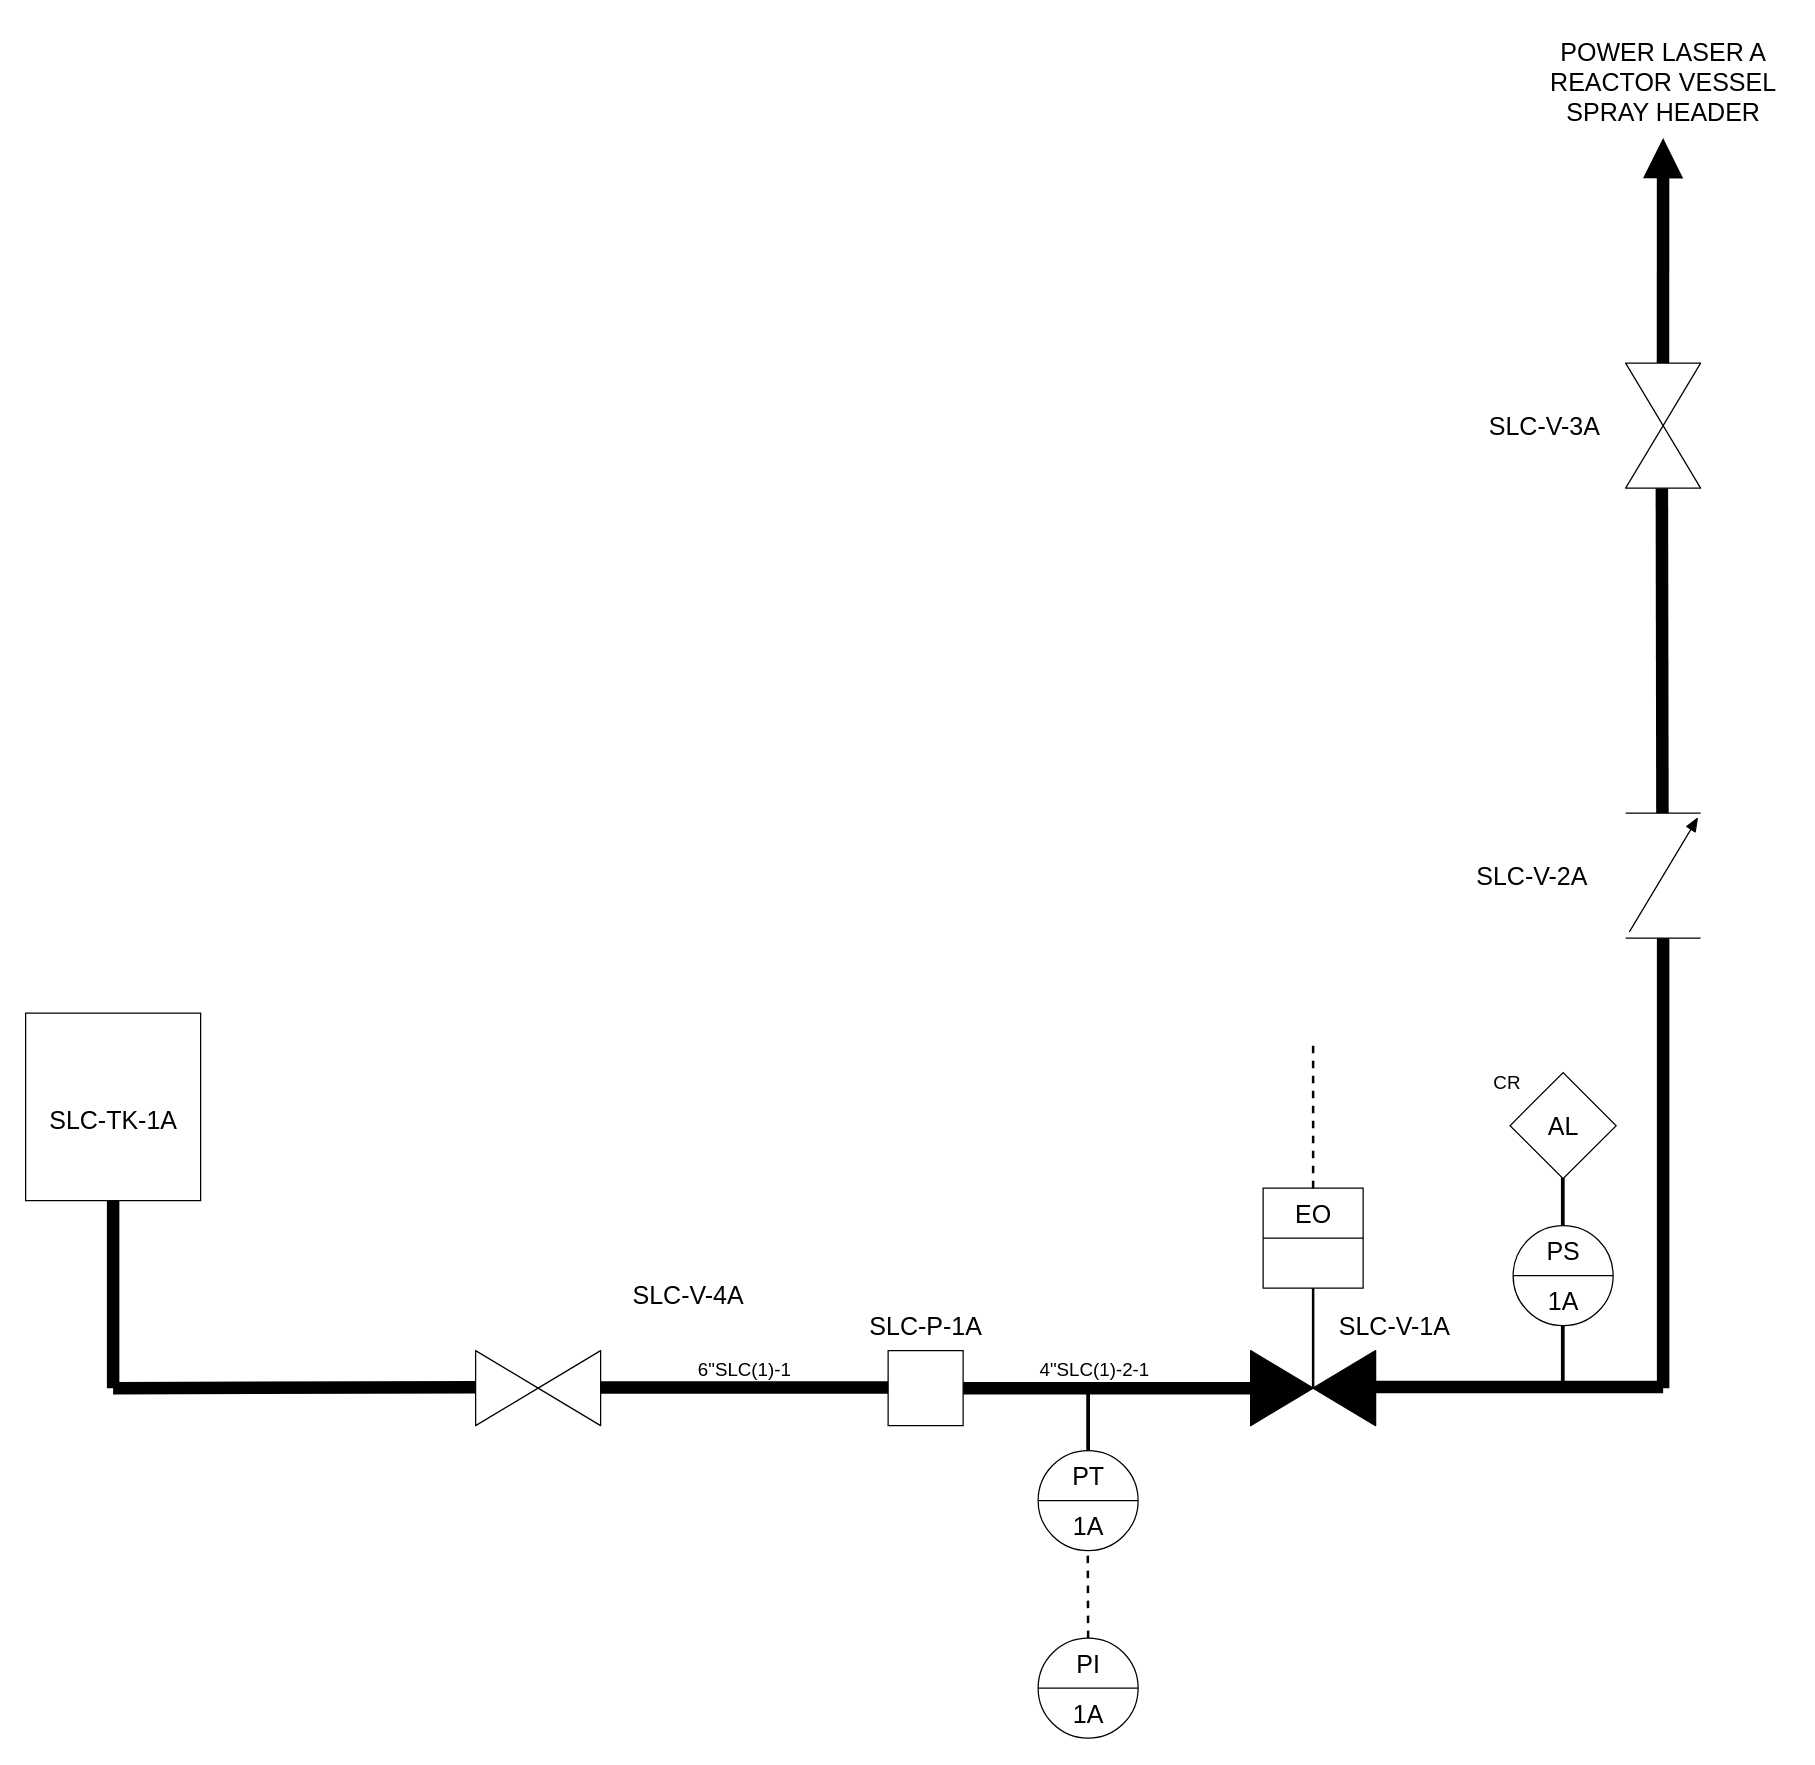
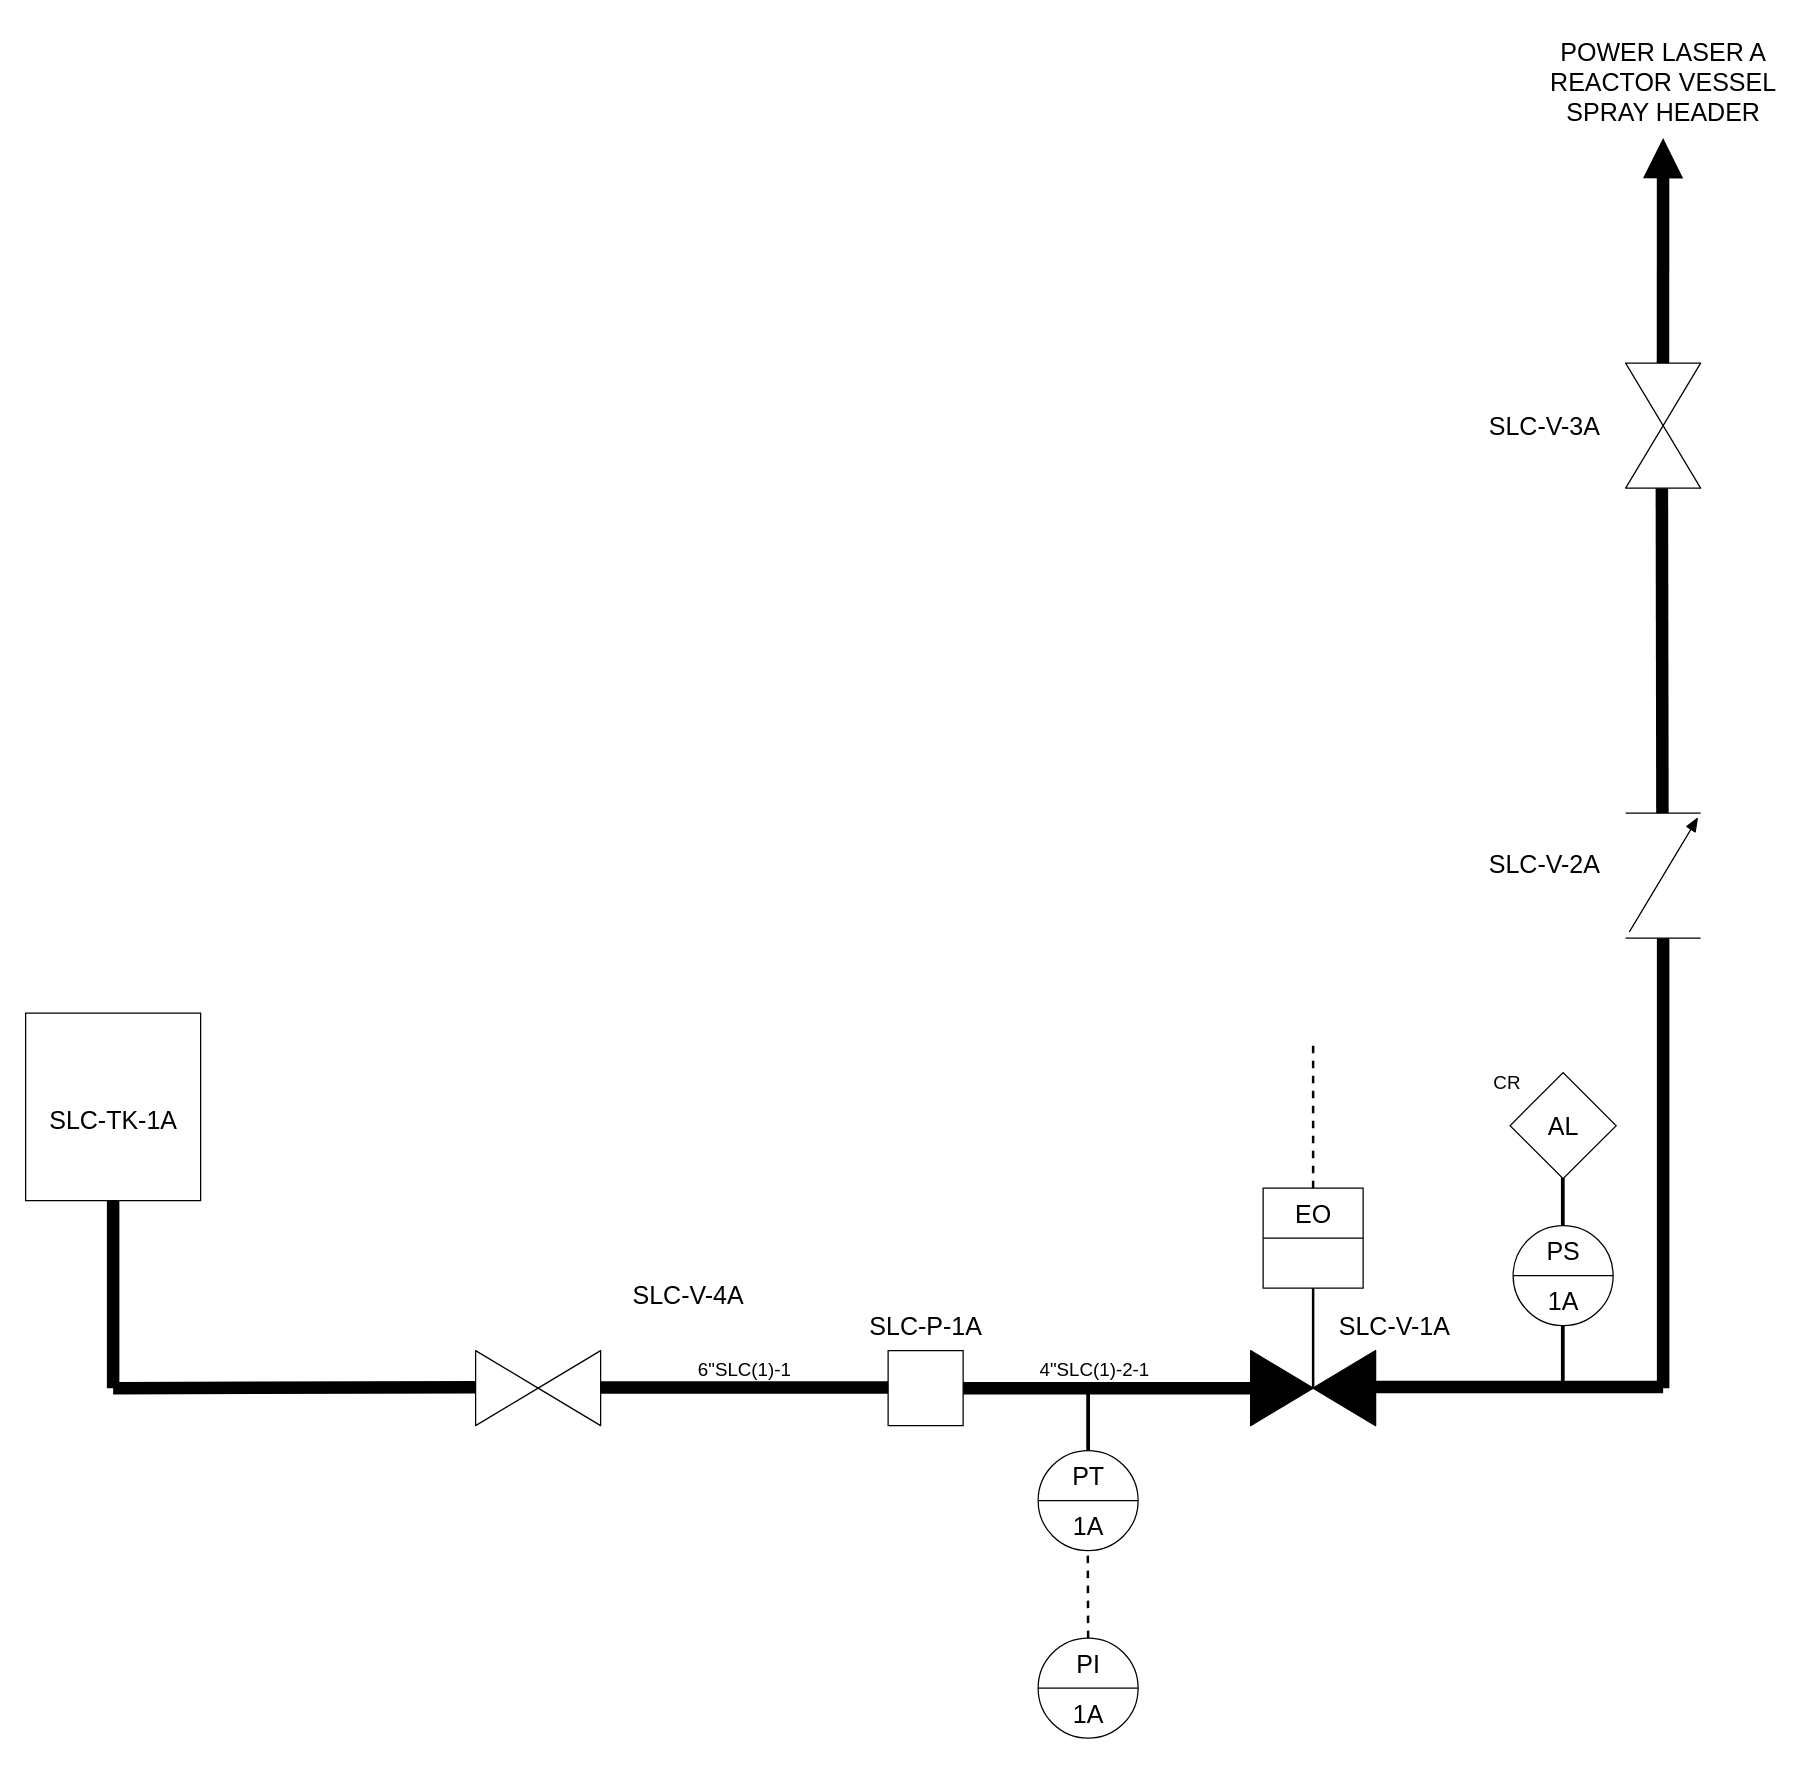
node "SLC-V-2A": moved (1532, 876) -> (1544, 863)
